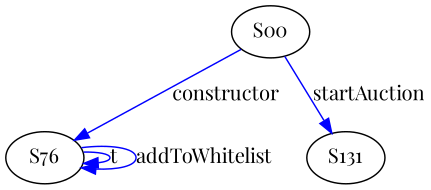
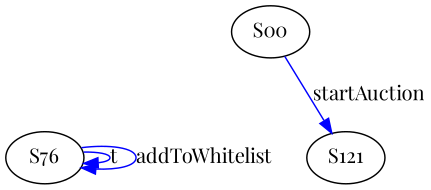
edge "S00" -> "S76": removed, label "constructor"
node "S131": label "S131" -> "S121"
